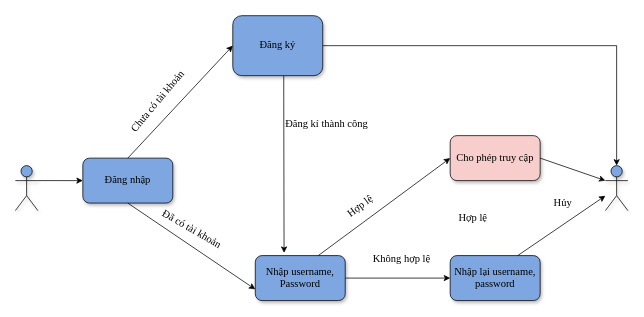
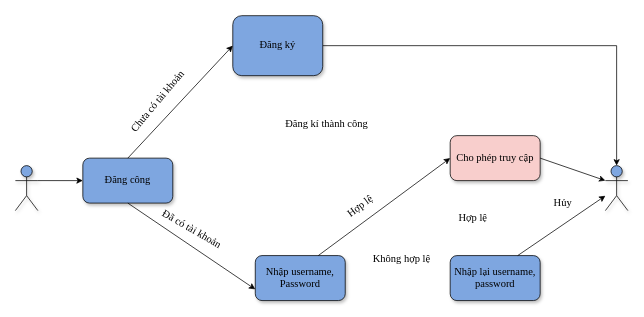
edge "Đăng ký" -> "Nhập username, Password": removed
node "Đăng nhập": label "Đăng nhập" -> "Đăng công"
edge "Nhập username, Password" -> "Nhập lại username, password": removed
